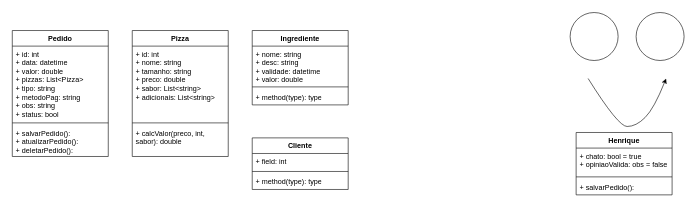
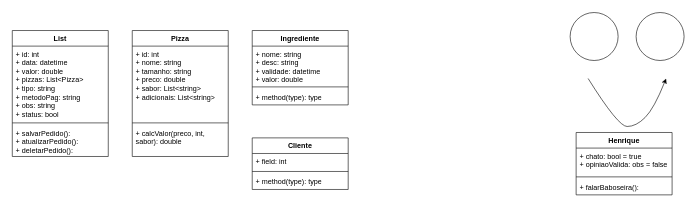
node "Pedido": label "Pedido" -> "List"
node "+ salvarPedido():": label "+ salvarPedido():" -> "+ falarBaboseira():"
